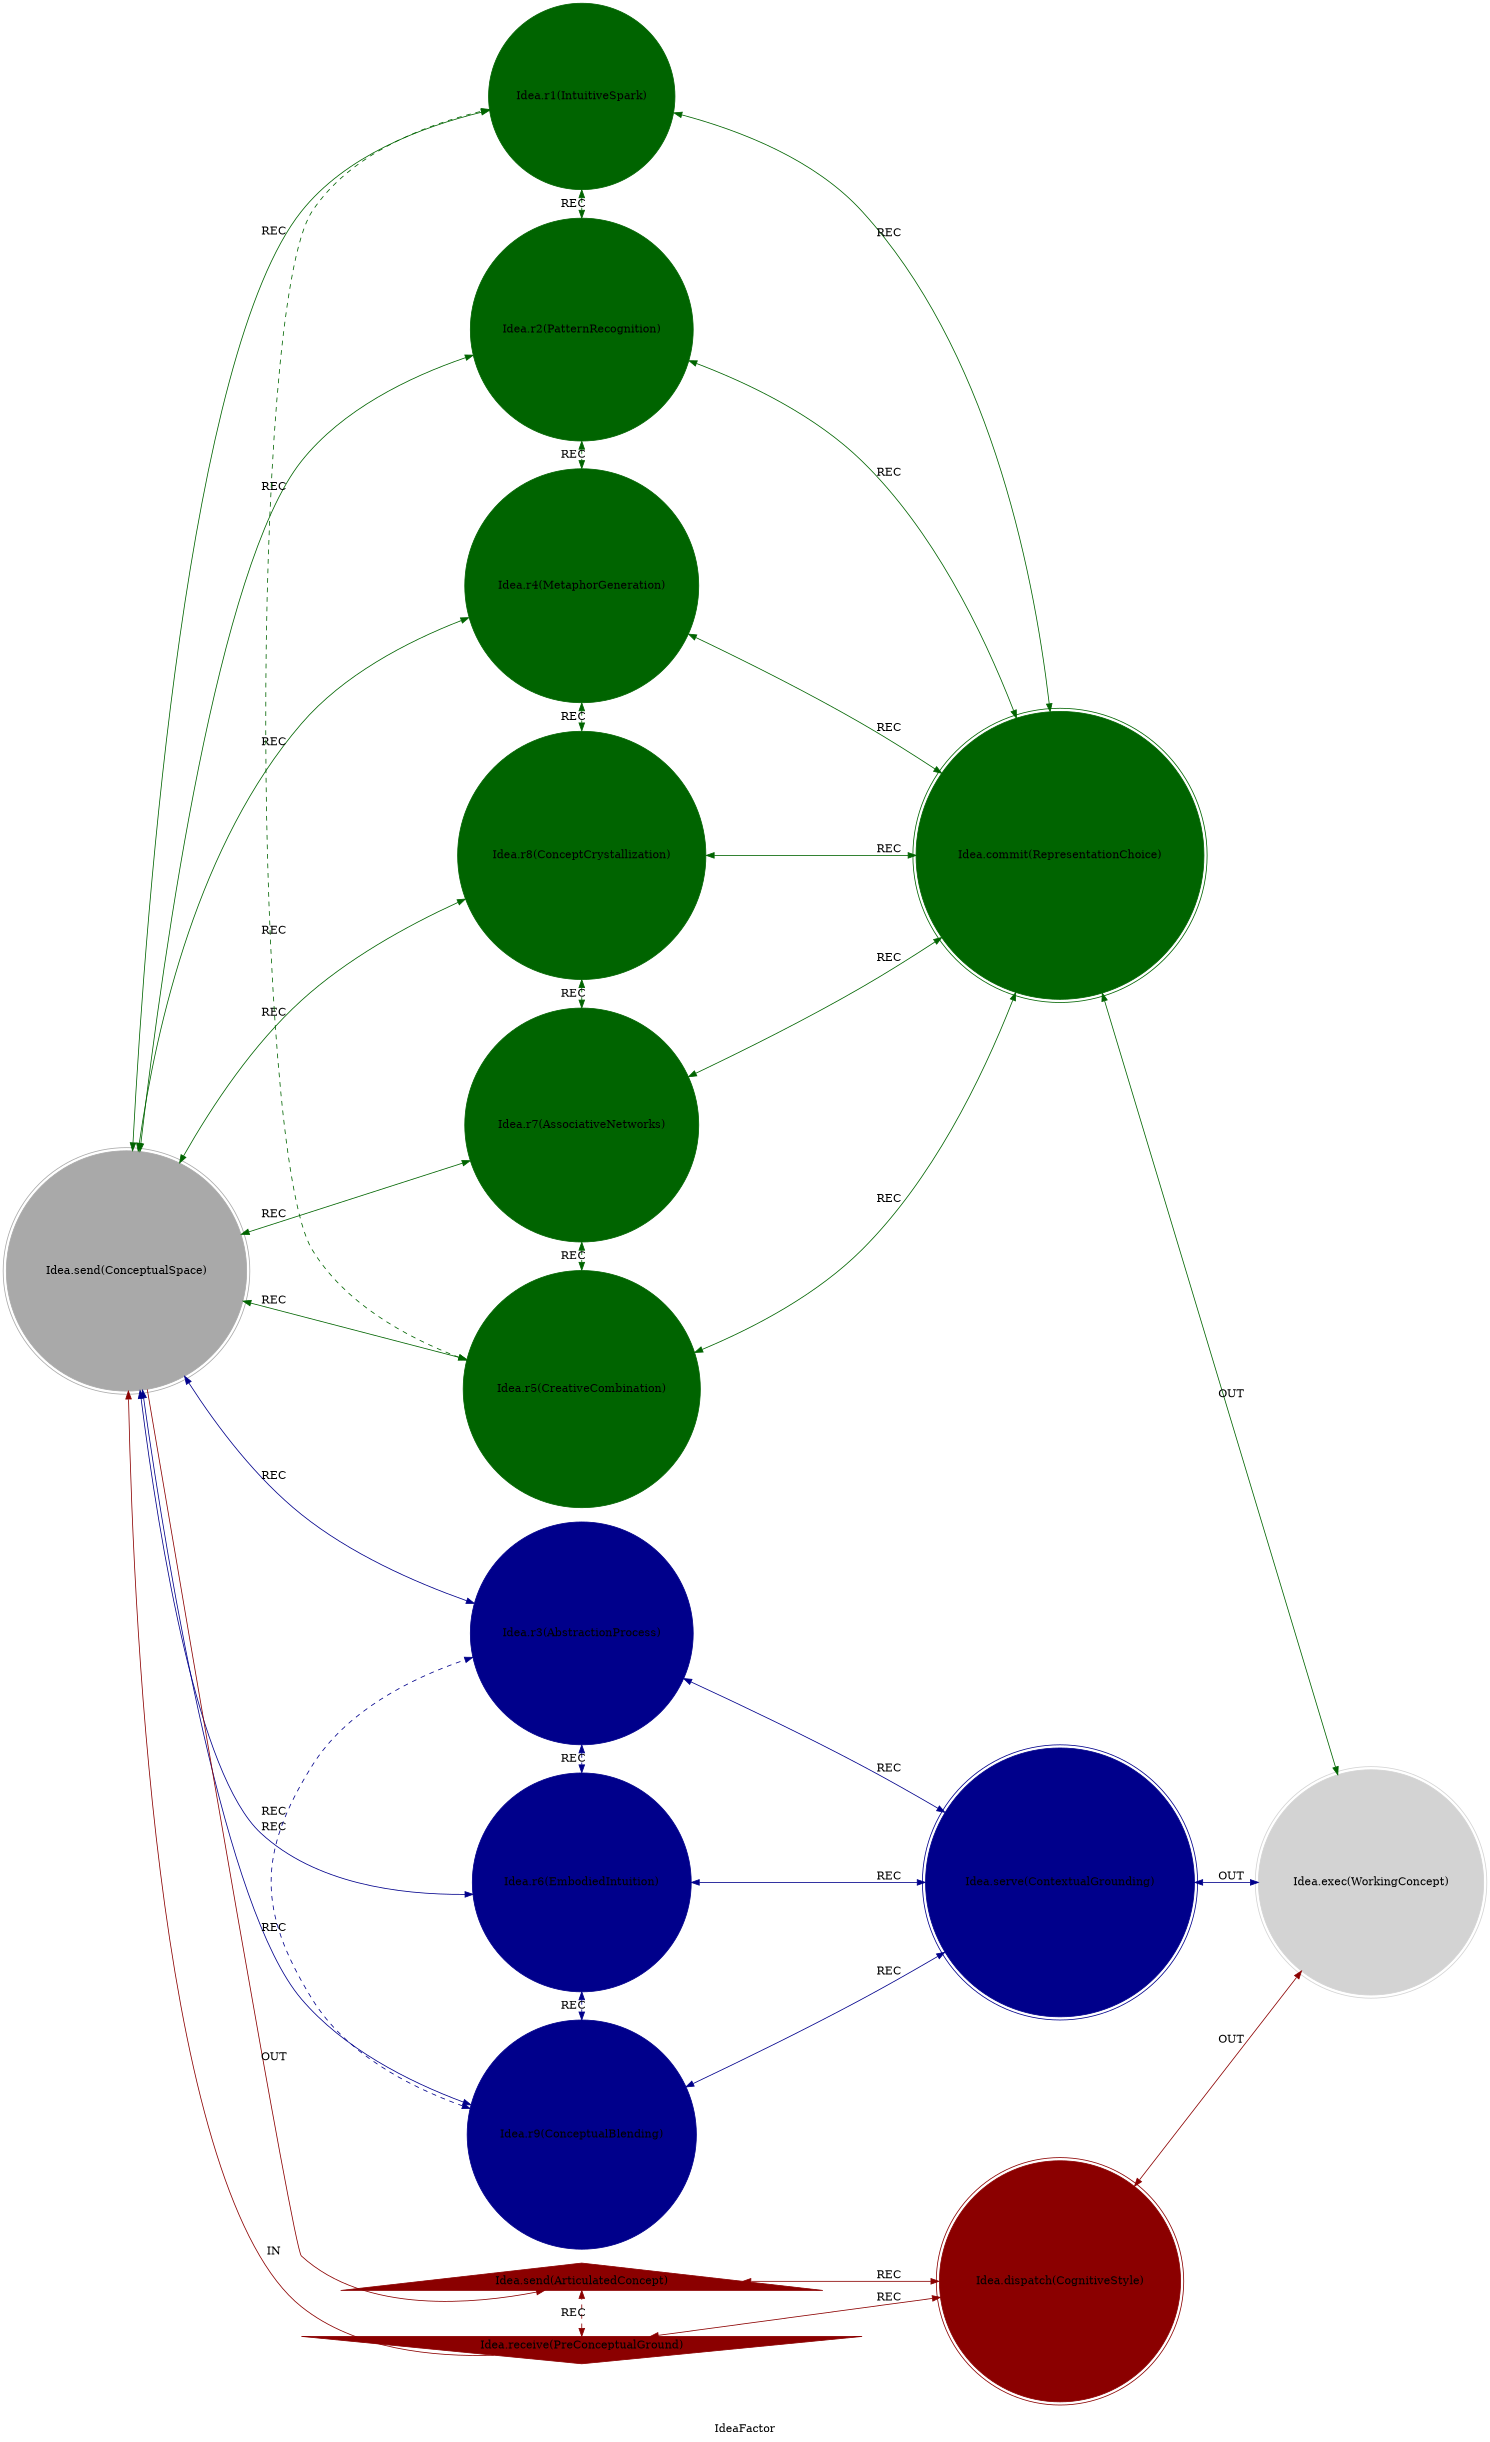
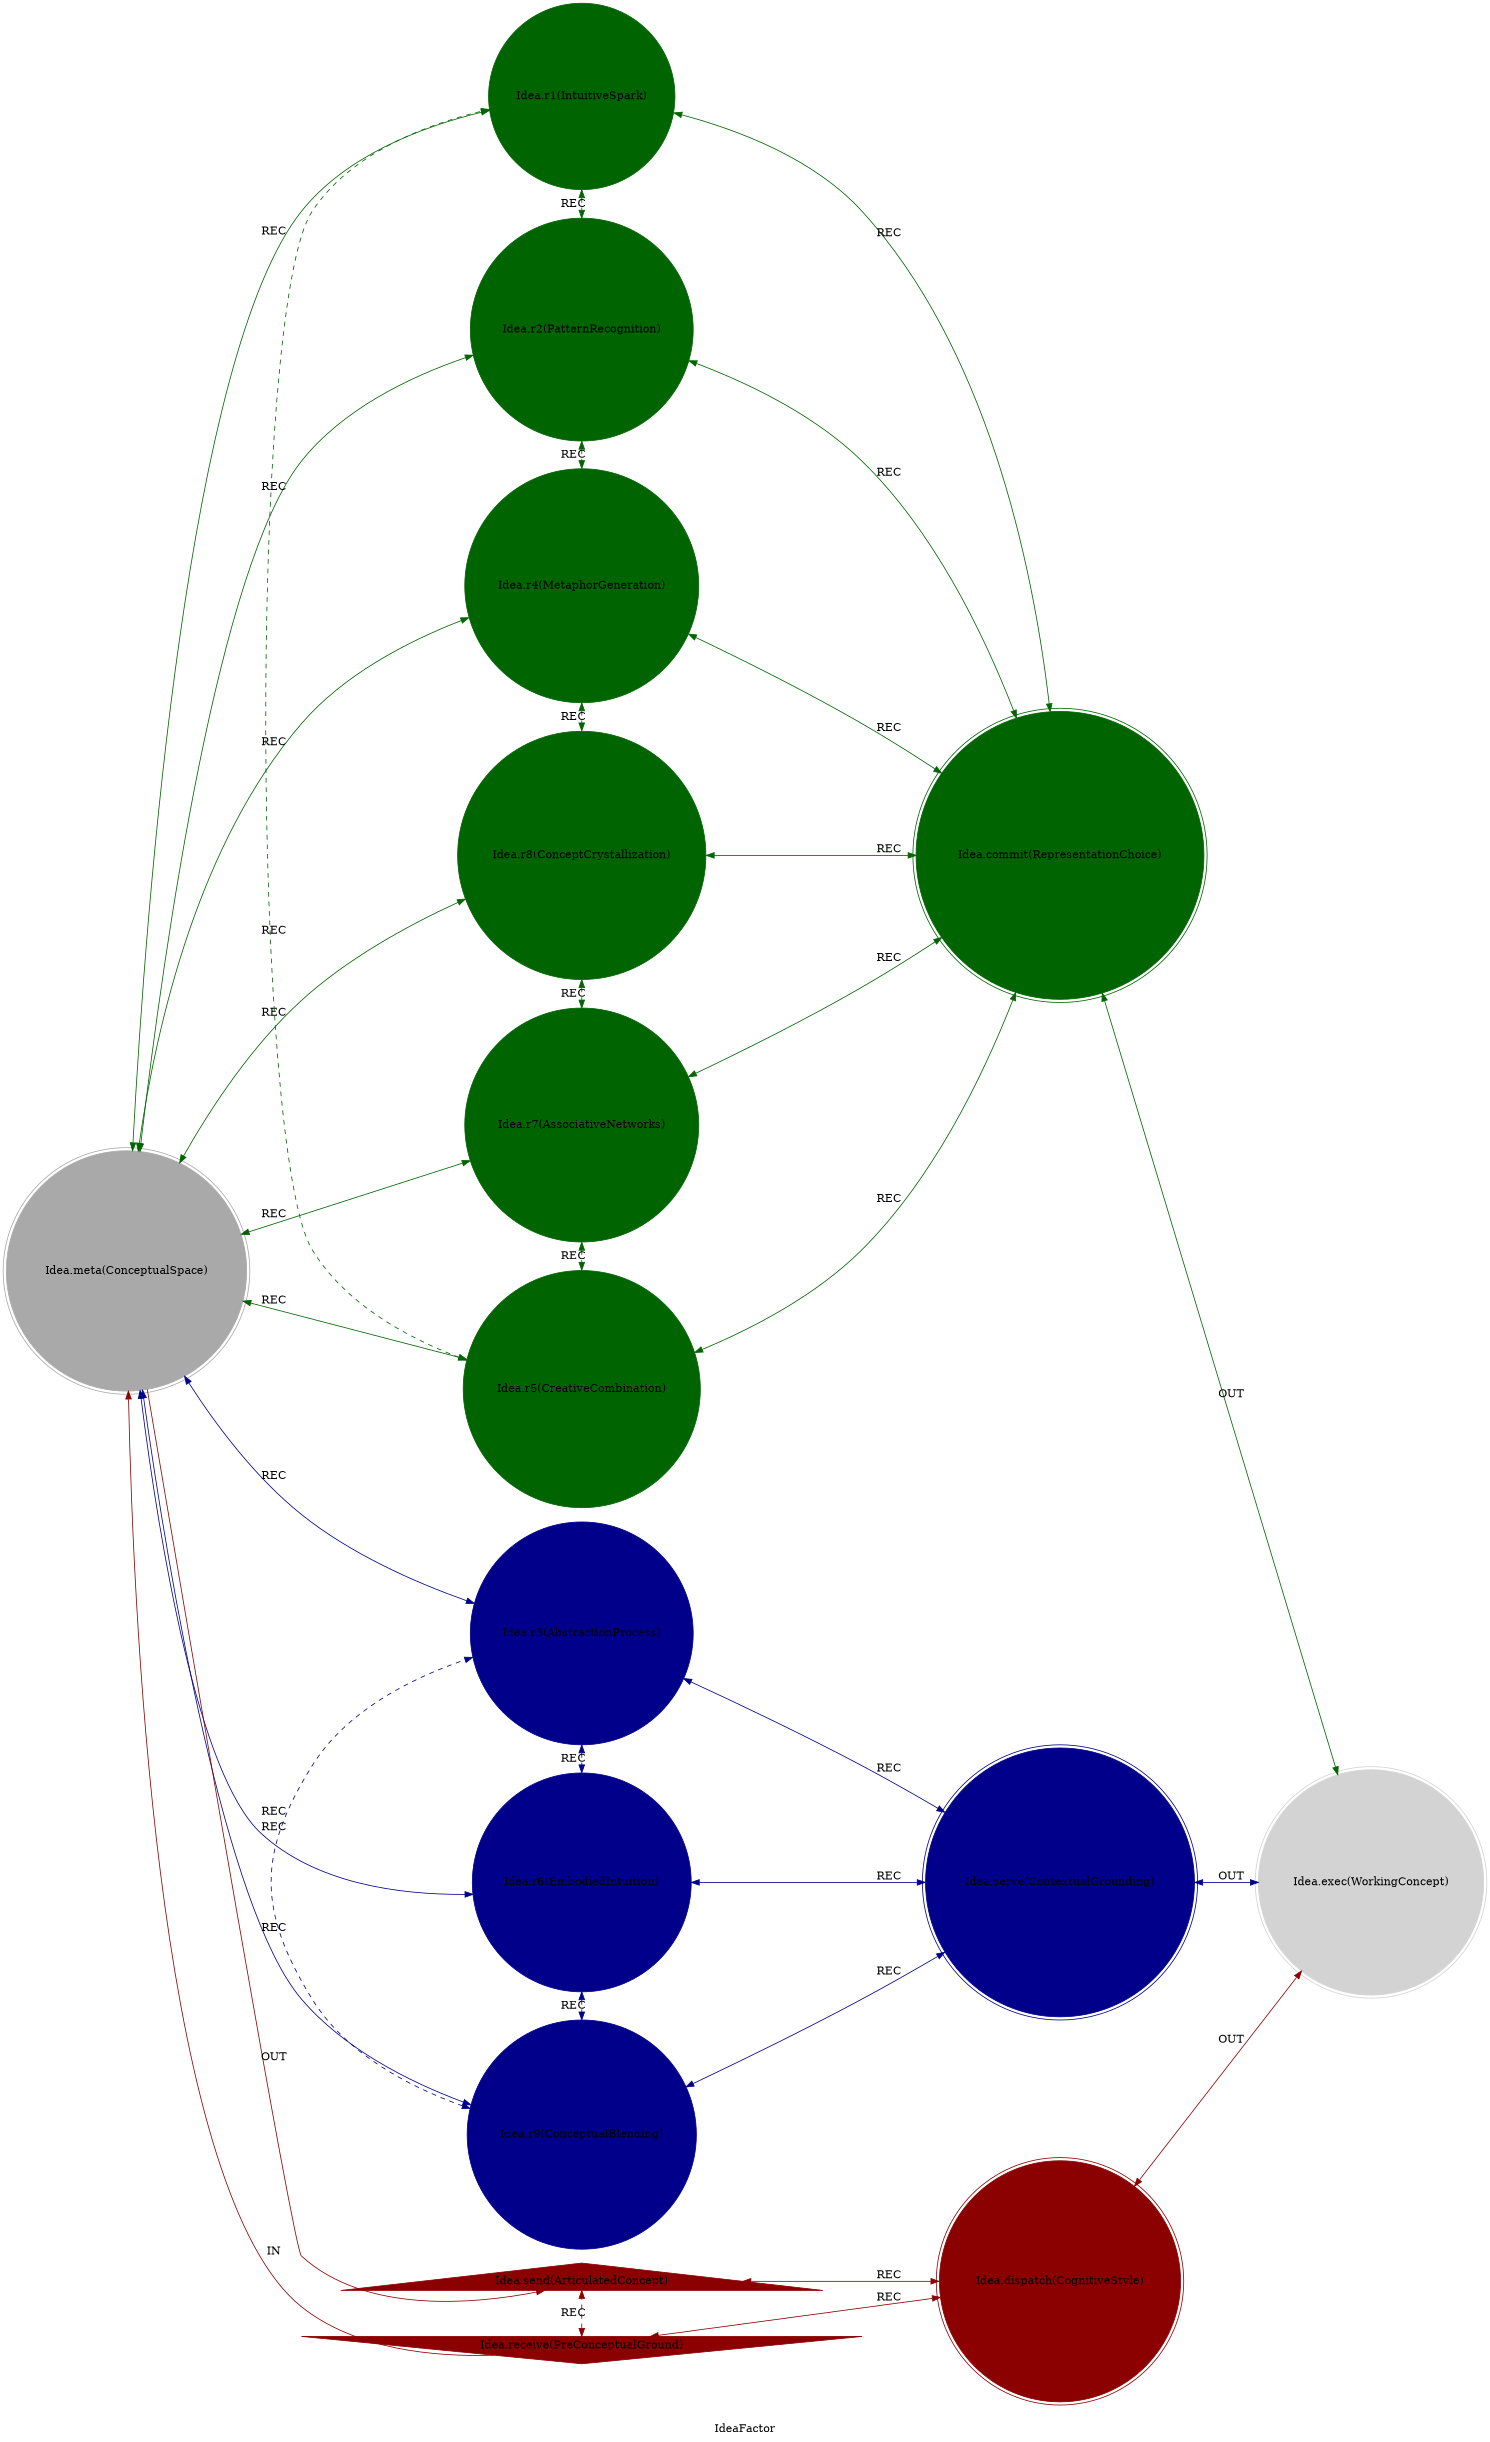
node "Idea.send(ConceptualSpace)": label "Idea.send(ConceptualSpace)" -> "Idea.meta(ConceptualSpace)"
